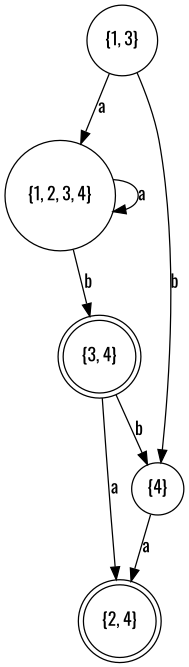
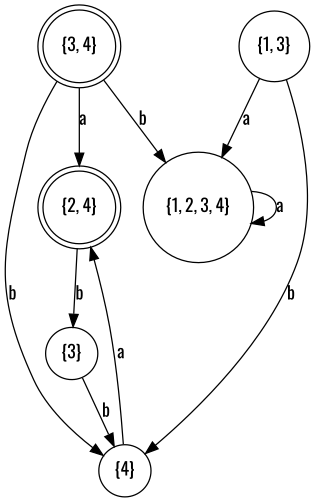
edge "{1, 2, 3, 4}" -> "{3, 4}": reversed
node "{3}": added
